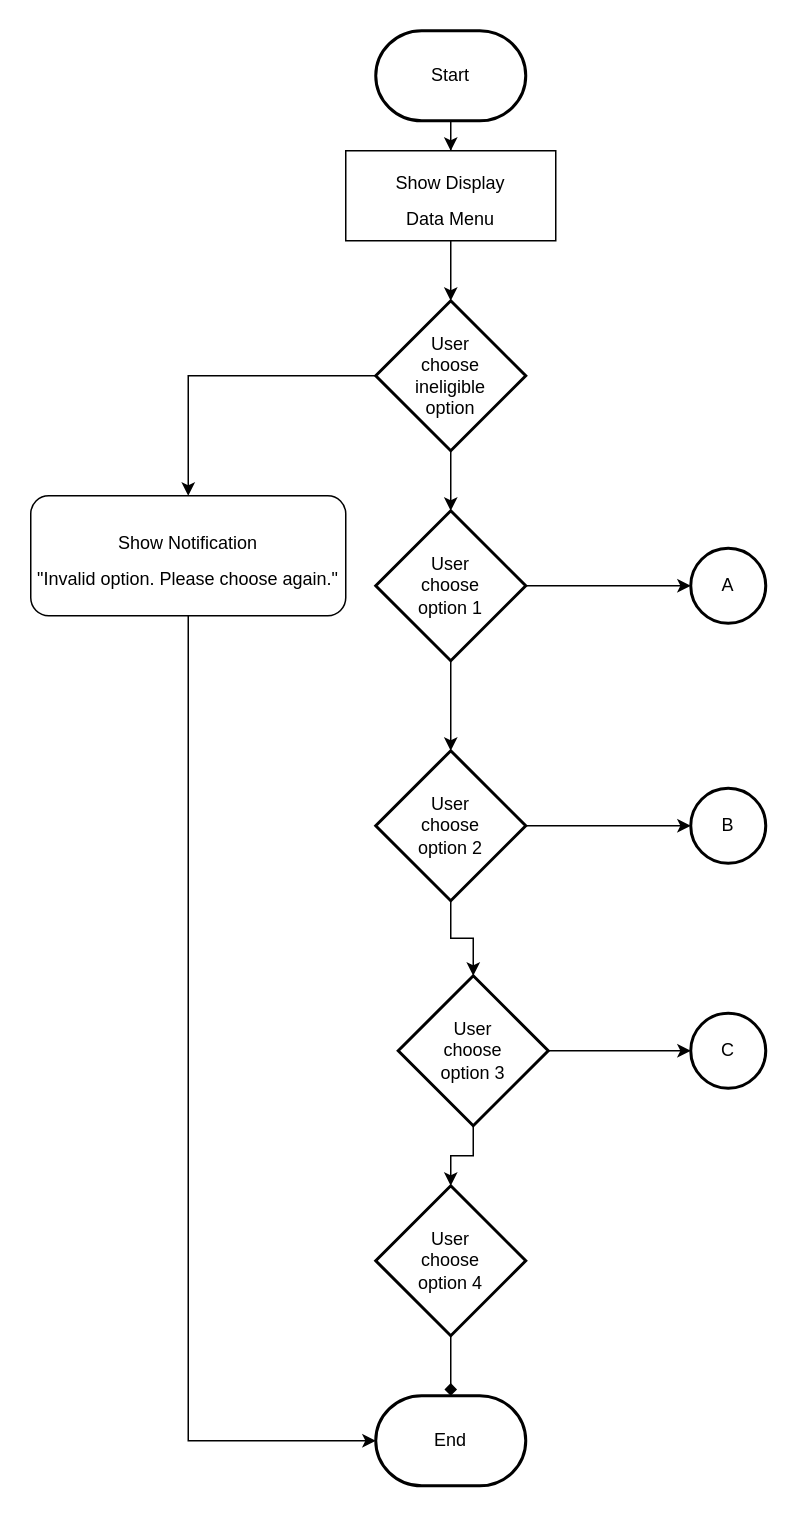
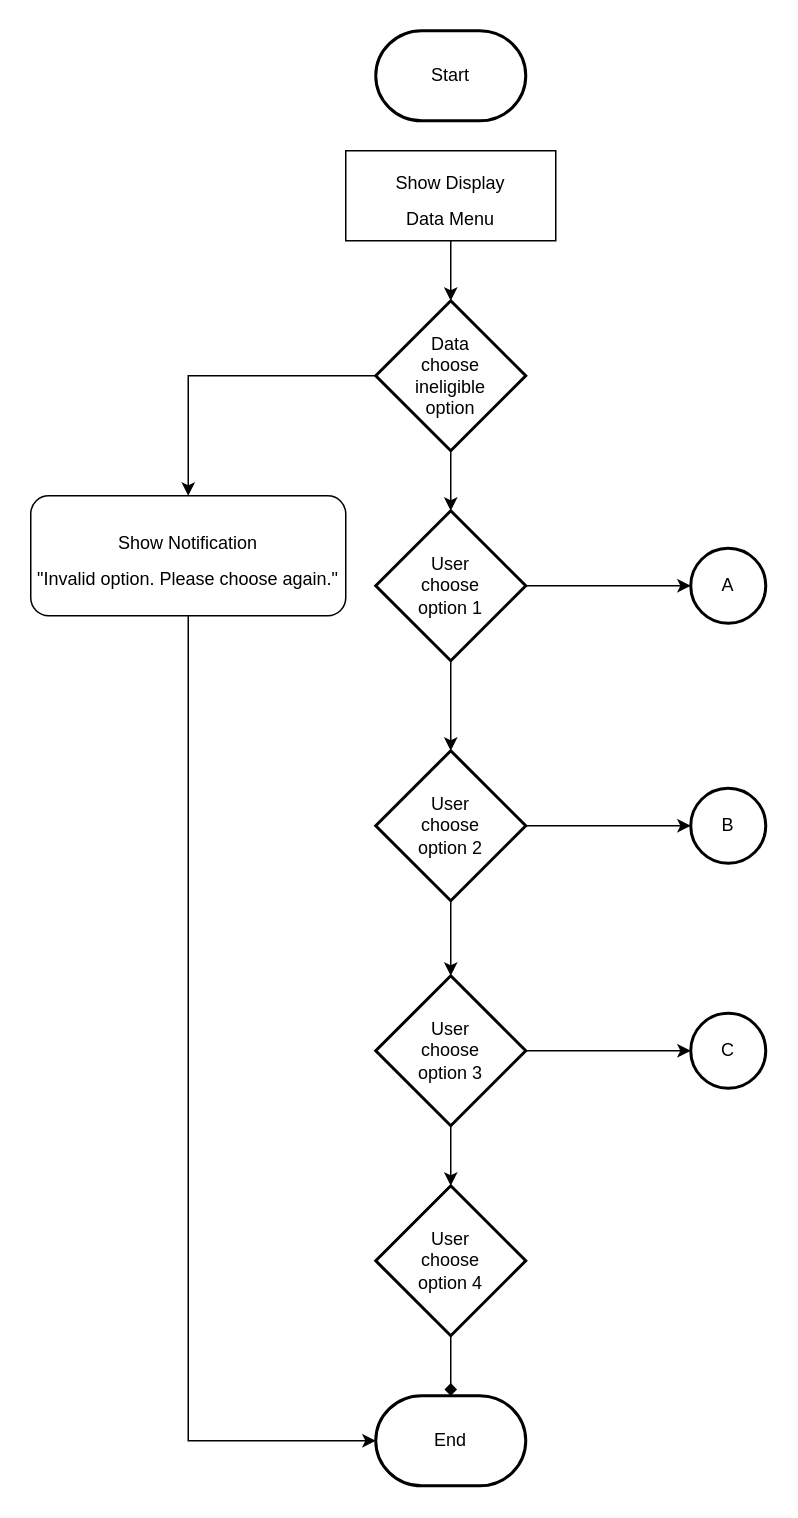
edge "Start" -> "Show Display Data Menu": removed
node "User choose ineligible option": label "User choose ineligible option" -> "Data choose ineligible option"
node "User choose option 3": moved (473, 1051) -> (451, 1051)
